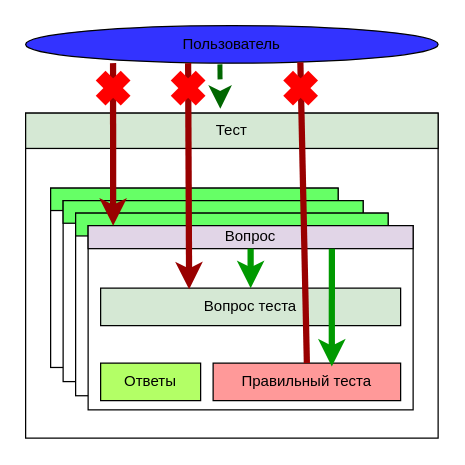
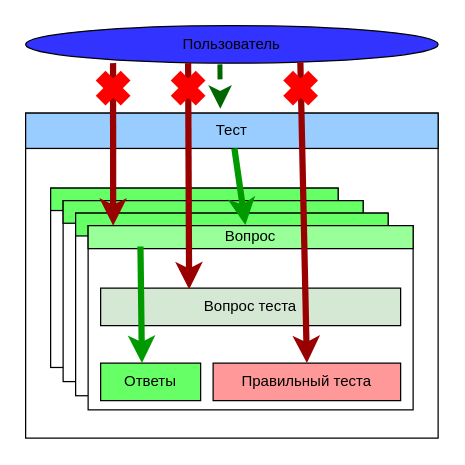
node "Тест": fillcolor #d5e8d4 -> #99ccff
edge "Тест" -> "Вопрос": added
node "Вопрос": fillcolor #e1d5e7 -> #99ff99
edge "Вопрос" -> "Вопрос теста": removed
edge "Вопрос" -> "Ответы": added
edge "Вопрос" -> "Правильный теста": removed
edge "Пользователь" -- "Правильный теста": arrowhead none -> classic
node "Ответы": fillcolor #b3ff66 -> #66ff66
